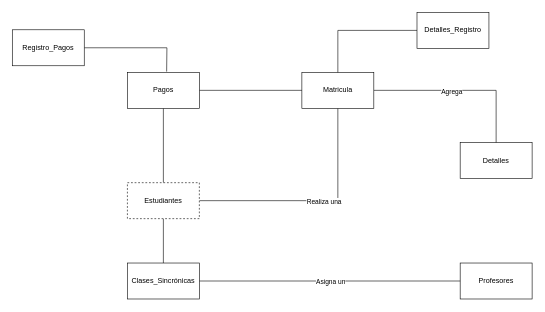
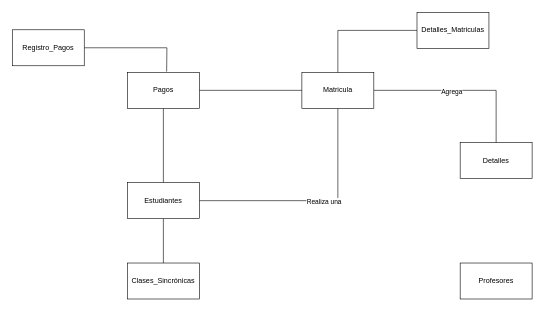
node "Detalles_Registro": label "Detalles_Registro" -> "Detalles_Matriculas"
node "Estudiantes": style dashed -> solid
edge "Clases_Sincrónicas" -- "Profesores": removed, label "Asigna un"
